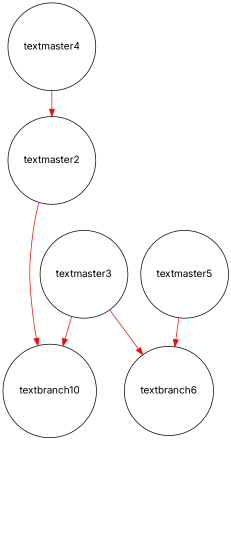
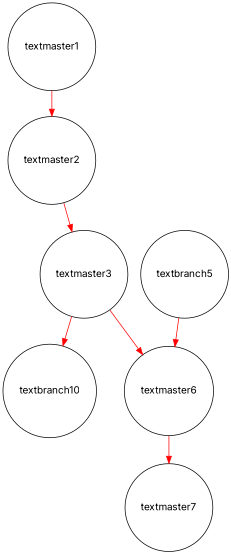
node "textmaster4": label "textmaster4" -> "textmaster1"
edge "textmaster2" -> "textbranch10": now "textmaster2" -> "textmaster3"
node "textmaster5": label "textmaster5" -> "textbranch5"
node "textbranch6": label "textbranch6" -> "textmaster6"
node "textmaster7": added
